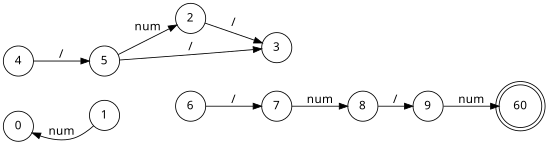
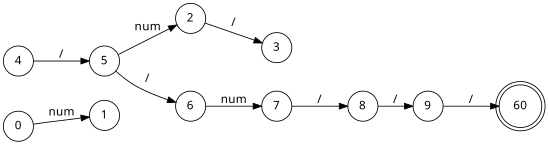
edge "5" -> "3": now "5" -> "6"
edge "6" -> "7": label "/" -> "num"
edge "7" -> "8": label "num" -> "/"
edge "9" -> "60": label "num" -> "/"
edge "1" -> "0": reversed
